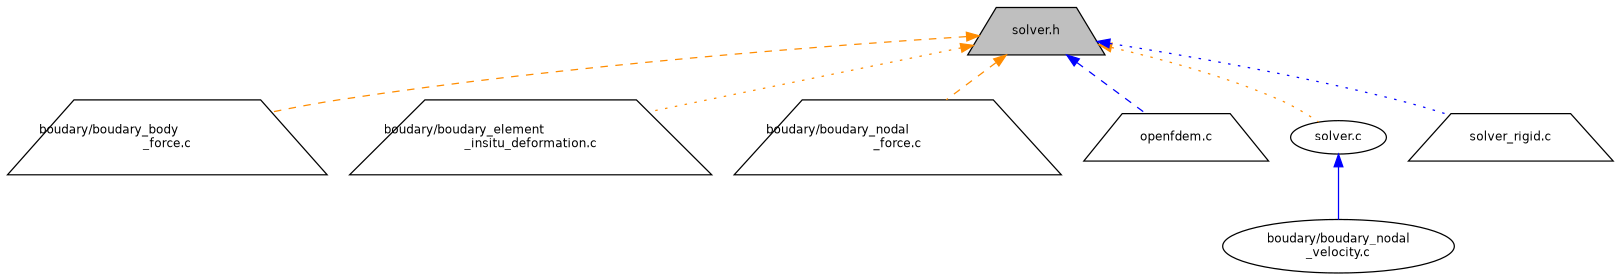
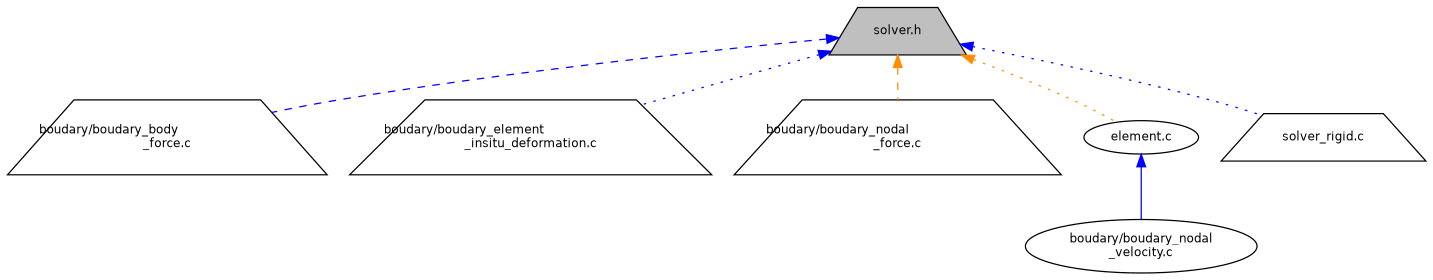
edge "boudary/boudary_body _force.c" -> "solver.h": color darkorange -> blue
edge "boudary/boudary_element _insitu_deformation.c" -> "solver.h": color darkorange -> blue
node "openfdem.c": removed
node "solver.c": label "solver.c" -> "element.c"
